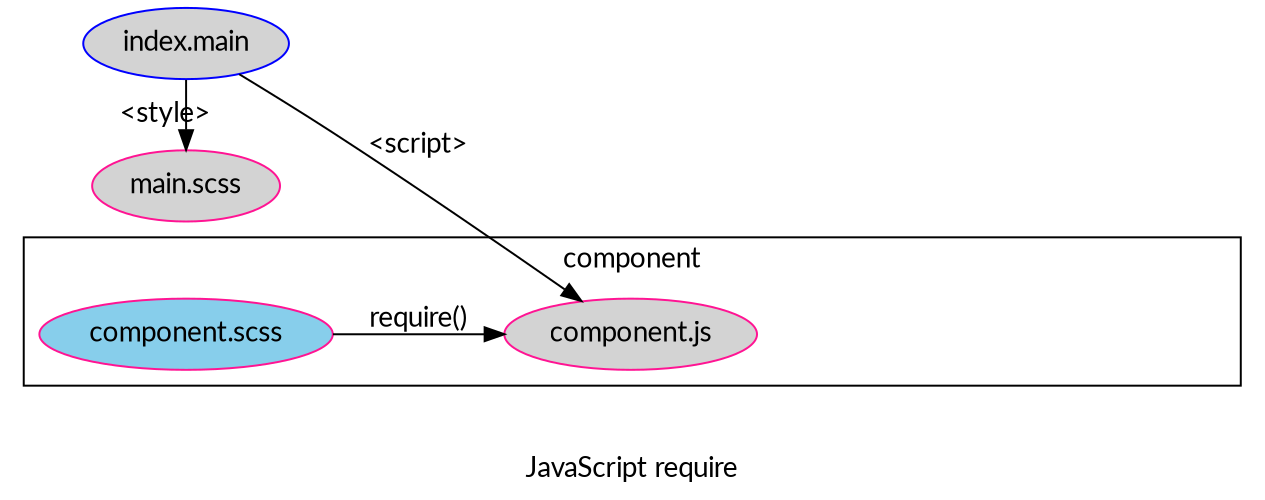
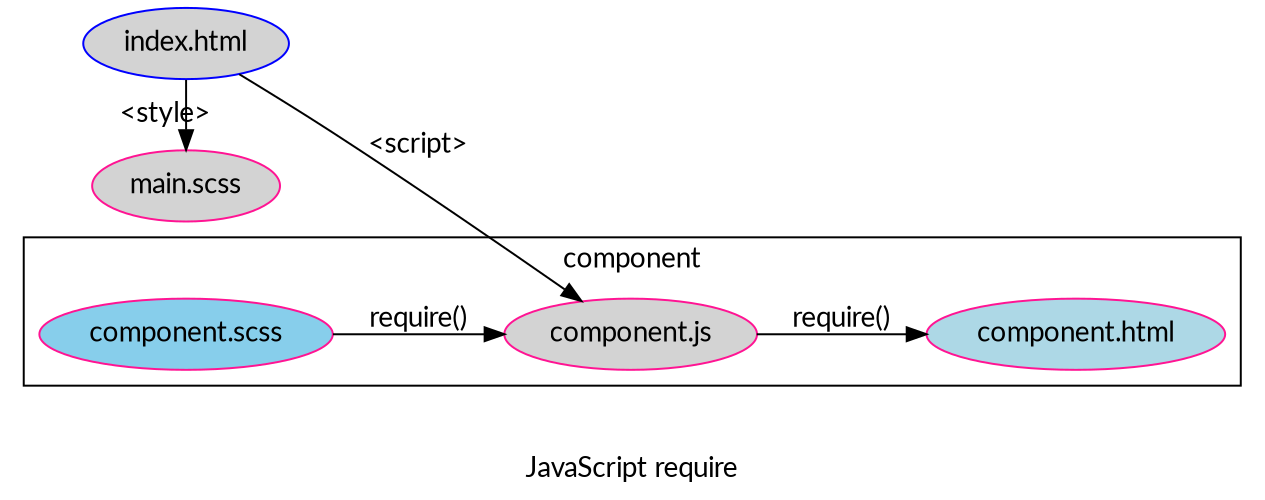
node "index.main": label "index.main" -> "index.html"
node "component.html": added
